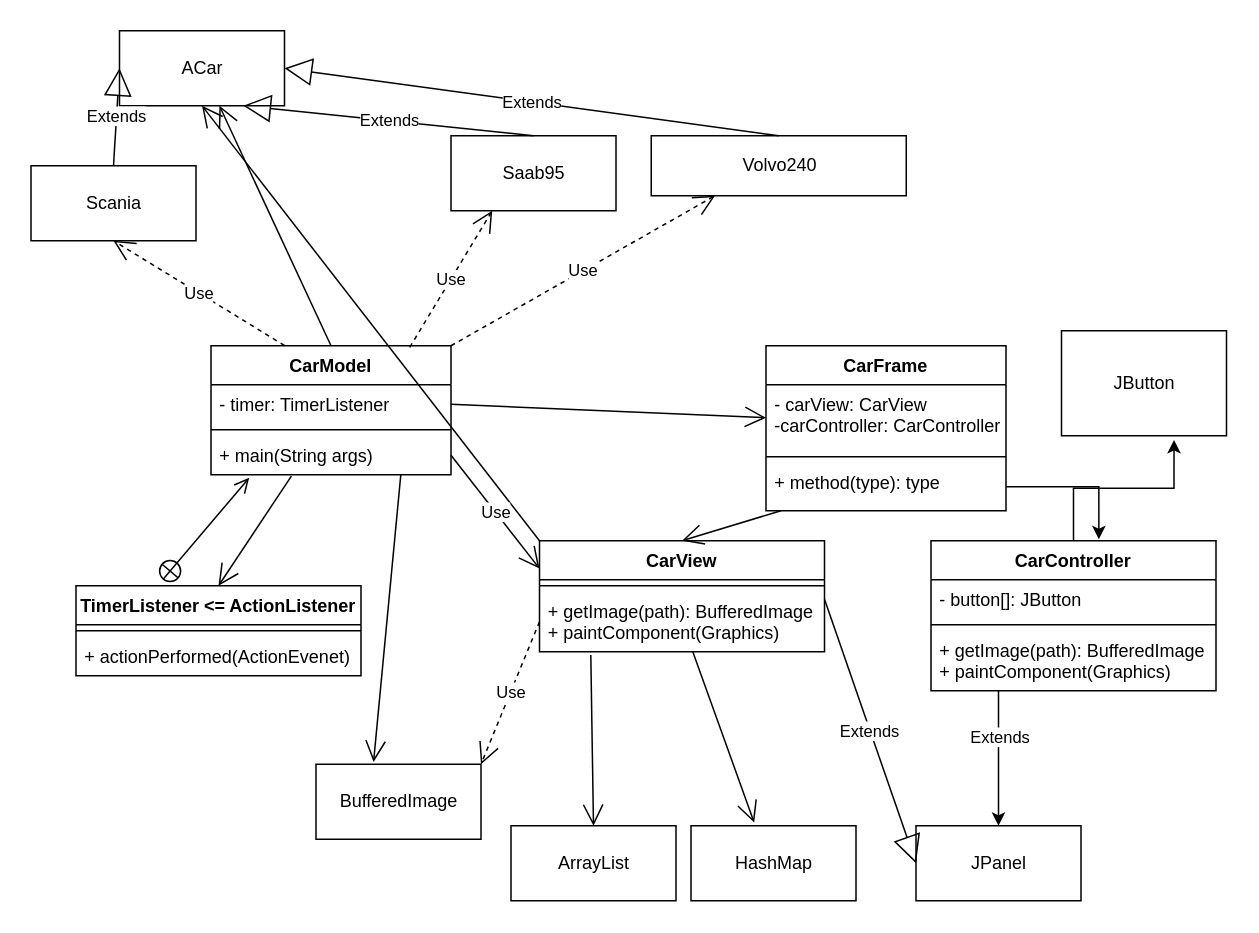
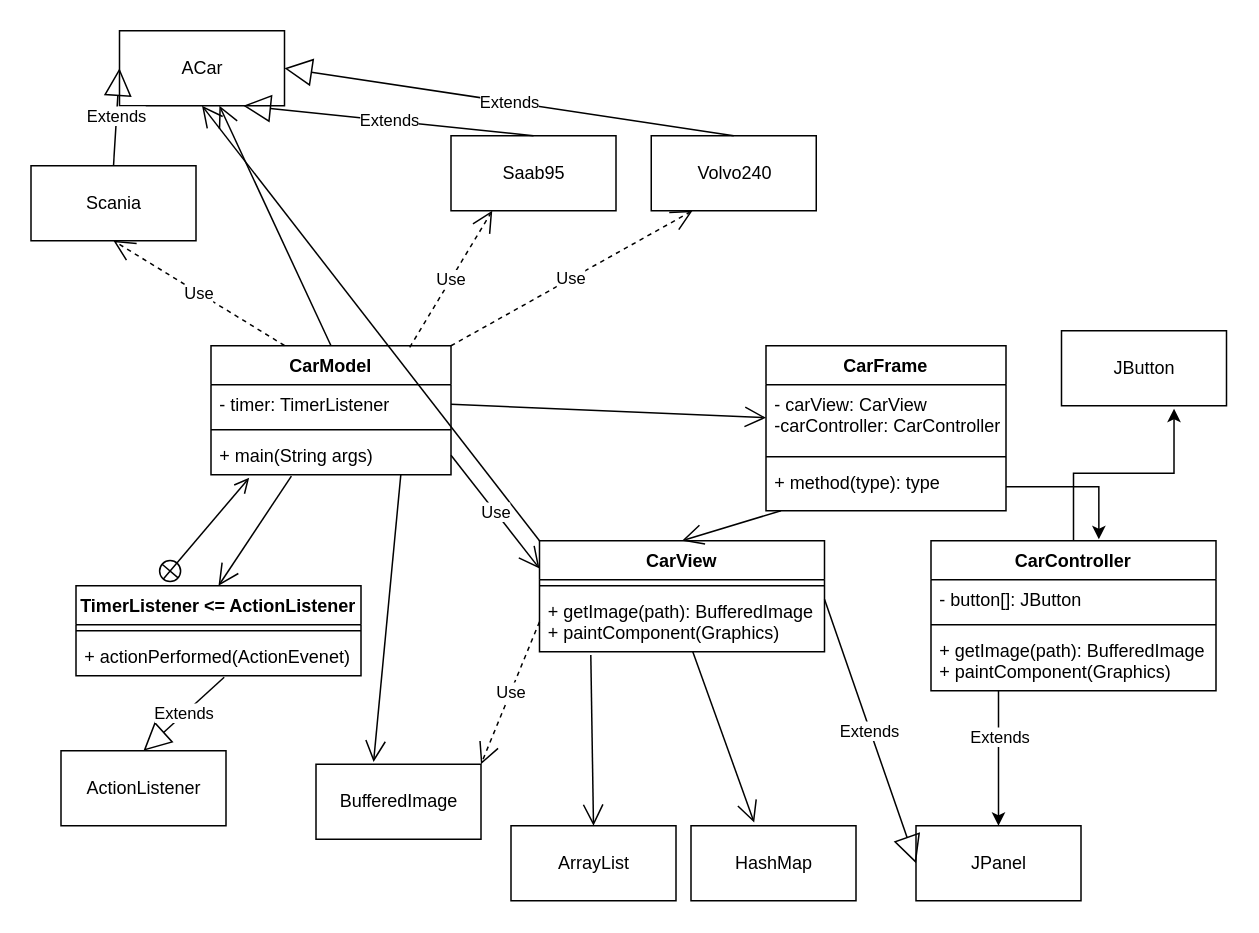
node "Volvo240": size 255x60 -> 165x75
node "JButton": size 165x105 -> 165x75
edge "+ actionPerformed(ActionEvenet)" -> "ActionListener": added, label "Extends"
node "ActionListener": added
